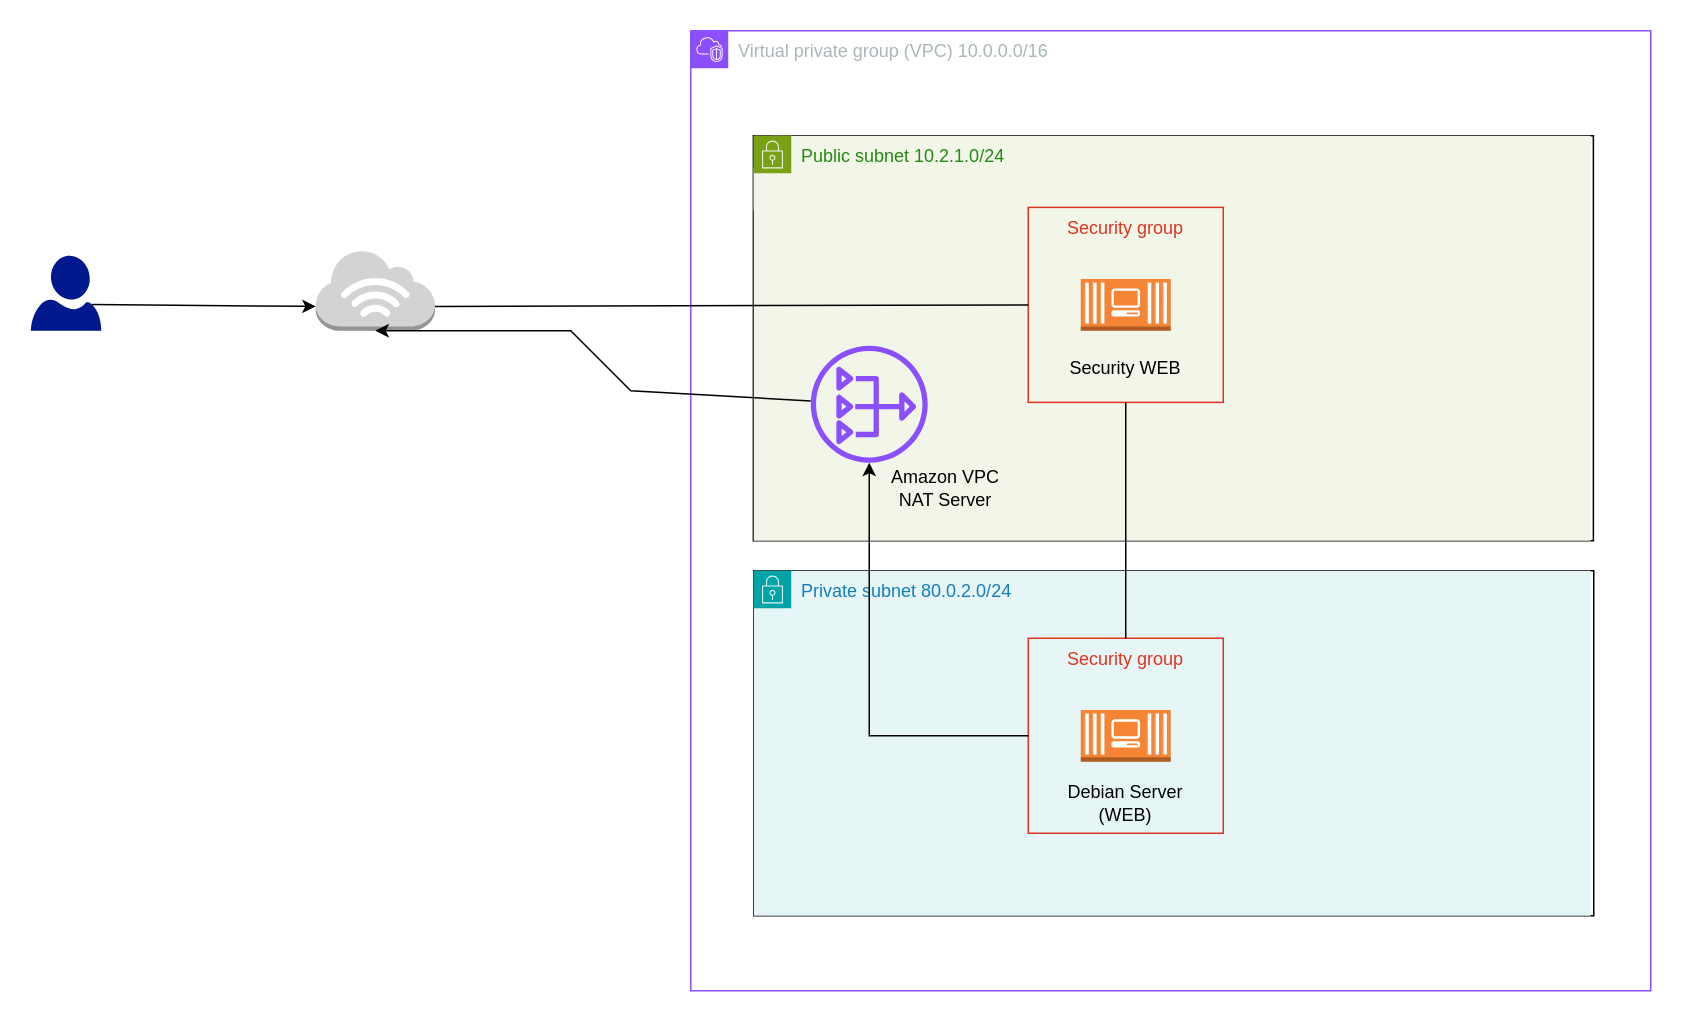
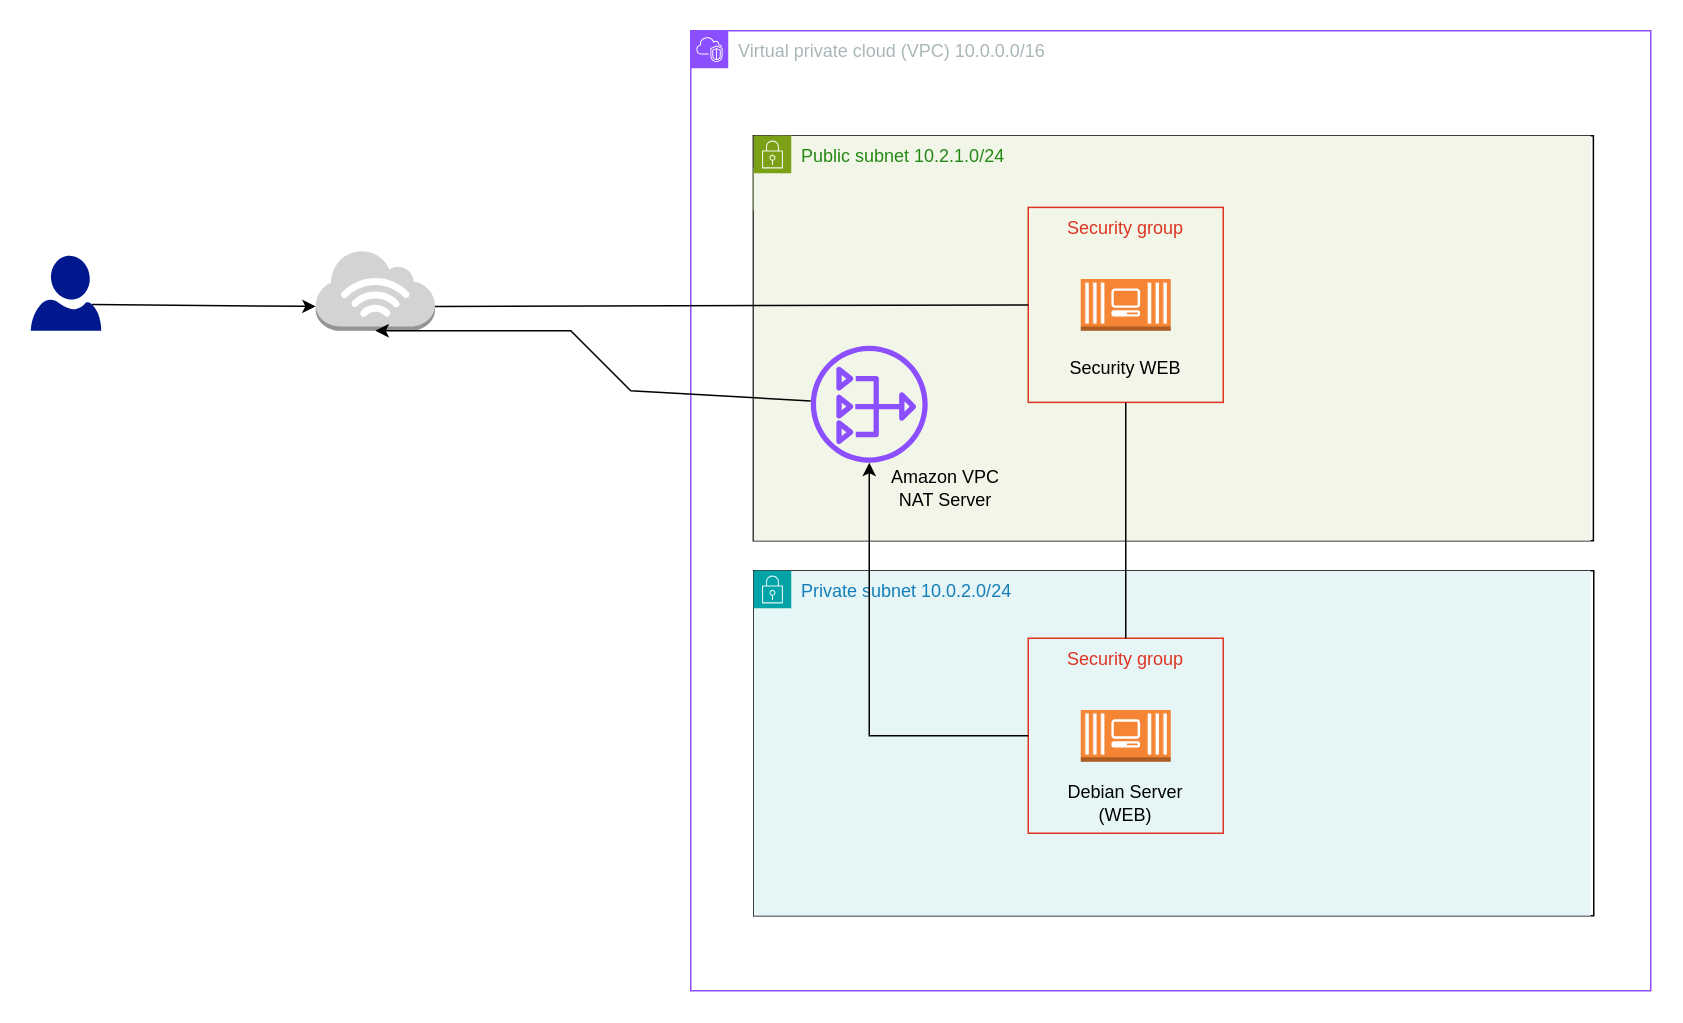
node "Virtual private group (VPC) 10.0.0.0/16": label "Virtual private group (VPC) 10.0.0.0/16" -> "Virtual private cloud (VPC) 10.0.0.0/16"
node "Private subnet 80.0.2.0/24": label "Private subnet 80.0.2.0/24" -> "Private subnet 10.0.2.0/24"
